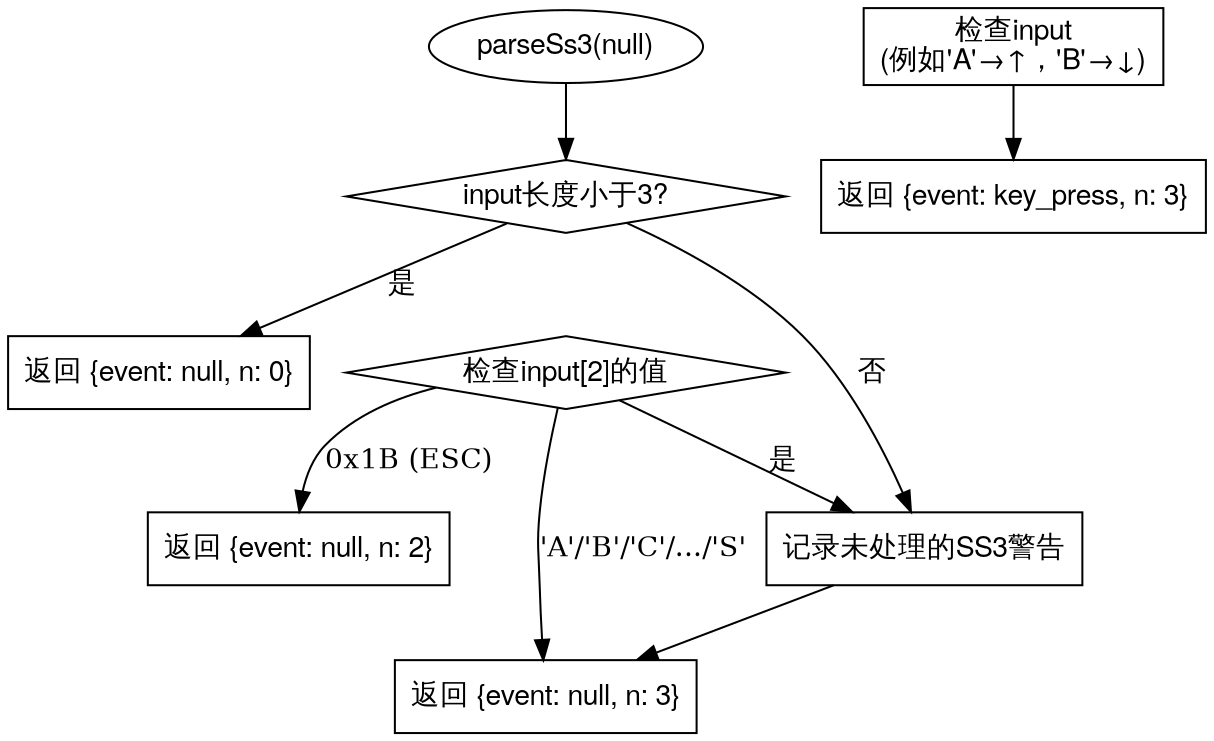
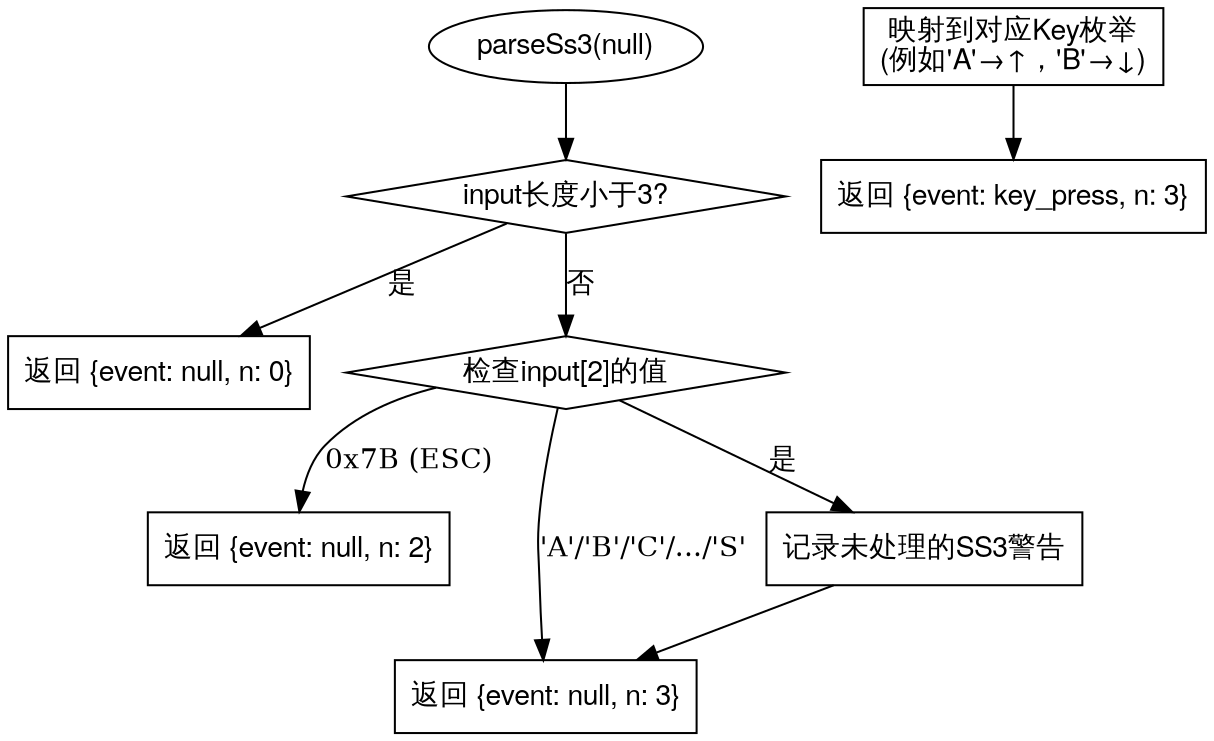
node "检查input (例如'A'→↑，'B'→↓)": label "检查input (例如'A'→↑，'B'→↓)" -> "映射到对应Key枚举 (例如'A'→↑，'B'→↓)"
edge "input长度小于3?" -> "记录未处理的SS3警告": now "input长度小于3?" -> "检查input[2]的值"
edge "检查input[2]的值" -> "返回 {event: null, n: 2}": label "0x1B (ESC)" -> "0x7B (ESC)"
